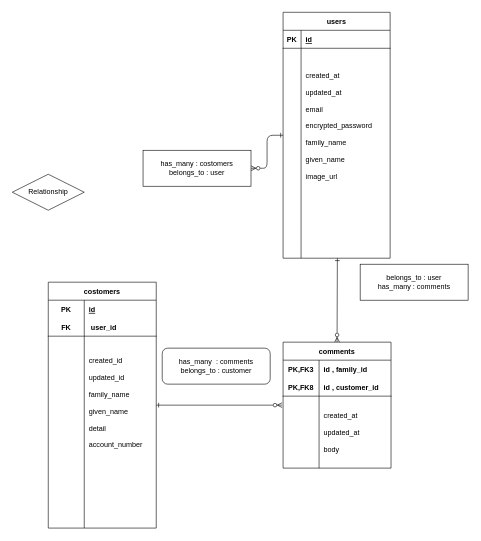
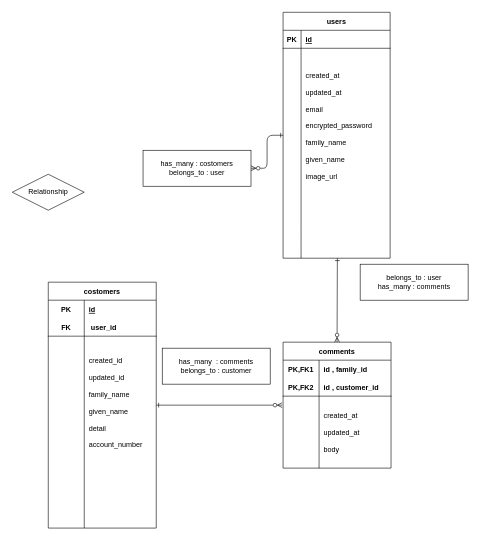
node "has_many : comments belongs_to : customer": shape rounded rectangle -> rectangle
node "PK,FK3": label "PK,FK3" -> "PK,FK1"
node "PK,FK8": label "PK,FK8" -> "PK,FK2"
